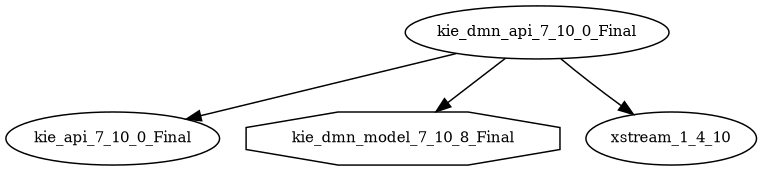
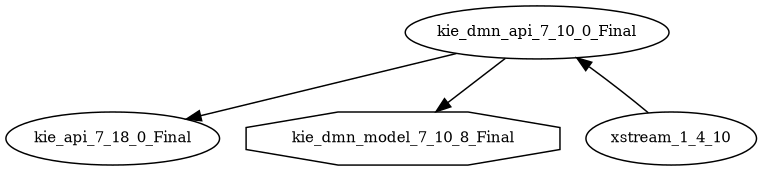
edge "kie_dmn_api_7_10_0_Final" -> "xstream_1_4_10": reversed
node "kie_api_7_10_0_Final": label "kie_api_7_10_0_Final" -> "kie_api_7_18_0_Final"
